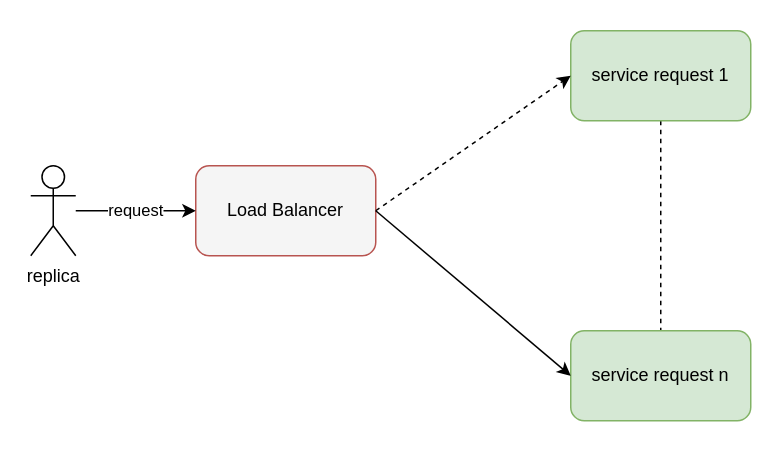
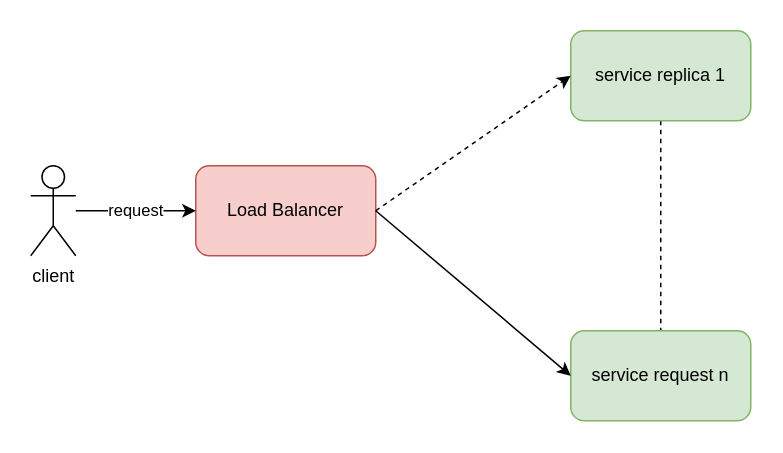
node "service request 1": label "service request 1" -> "service replica 1"
node "Load Balancer": fillcolor #f5f5f5 -> #f8cecc
node "replica": label "replica" -> "client"
